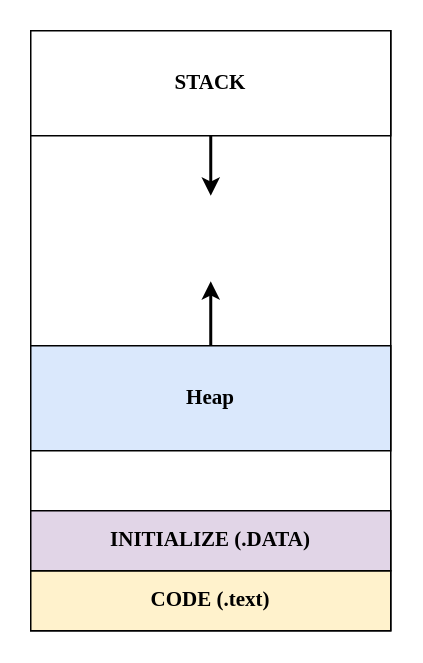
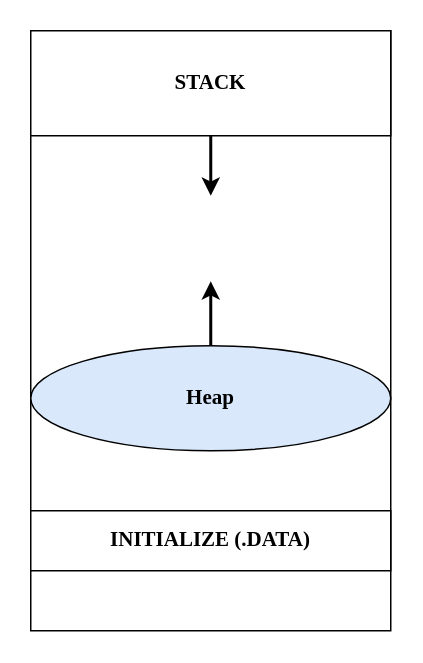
node "Heap": shape rectangle -> ellipse
node "INITIALIZE (.DATA)": fillcolor #e1d5e7 -> #ffffff
node "CODE (.text)": removed
